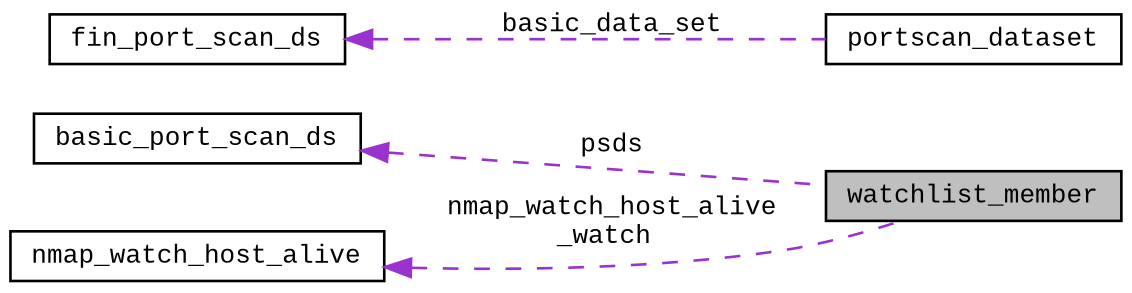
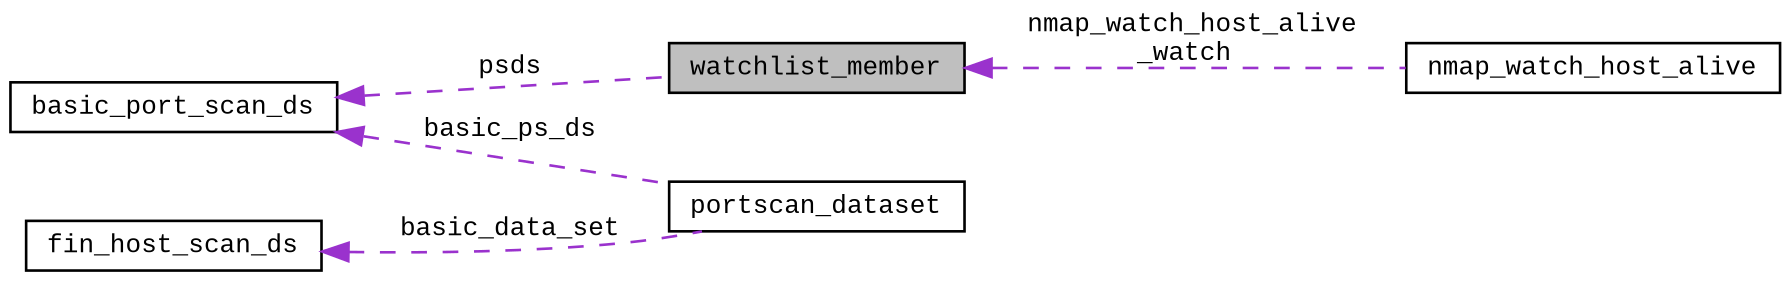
node "fin_port_scan_ds": label "fin_port_scan_ds" -> "fin_host_scan_ds"
edge "portscan_dataset" -> "basic_port_scan_ds": added, label "basic_ps_ds"
edge "watchlist_member" -> "nmap_watch_host_alive": reversed
